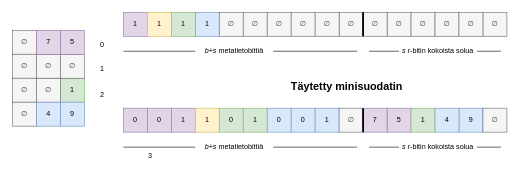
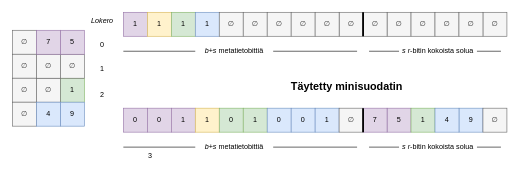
node "Lokero": added
